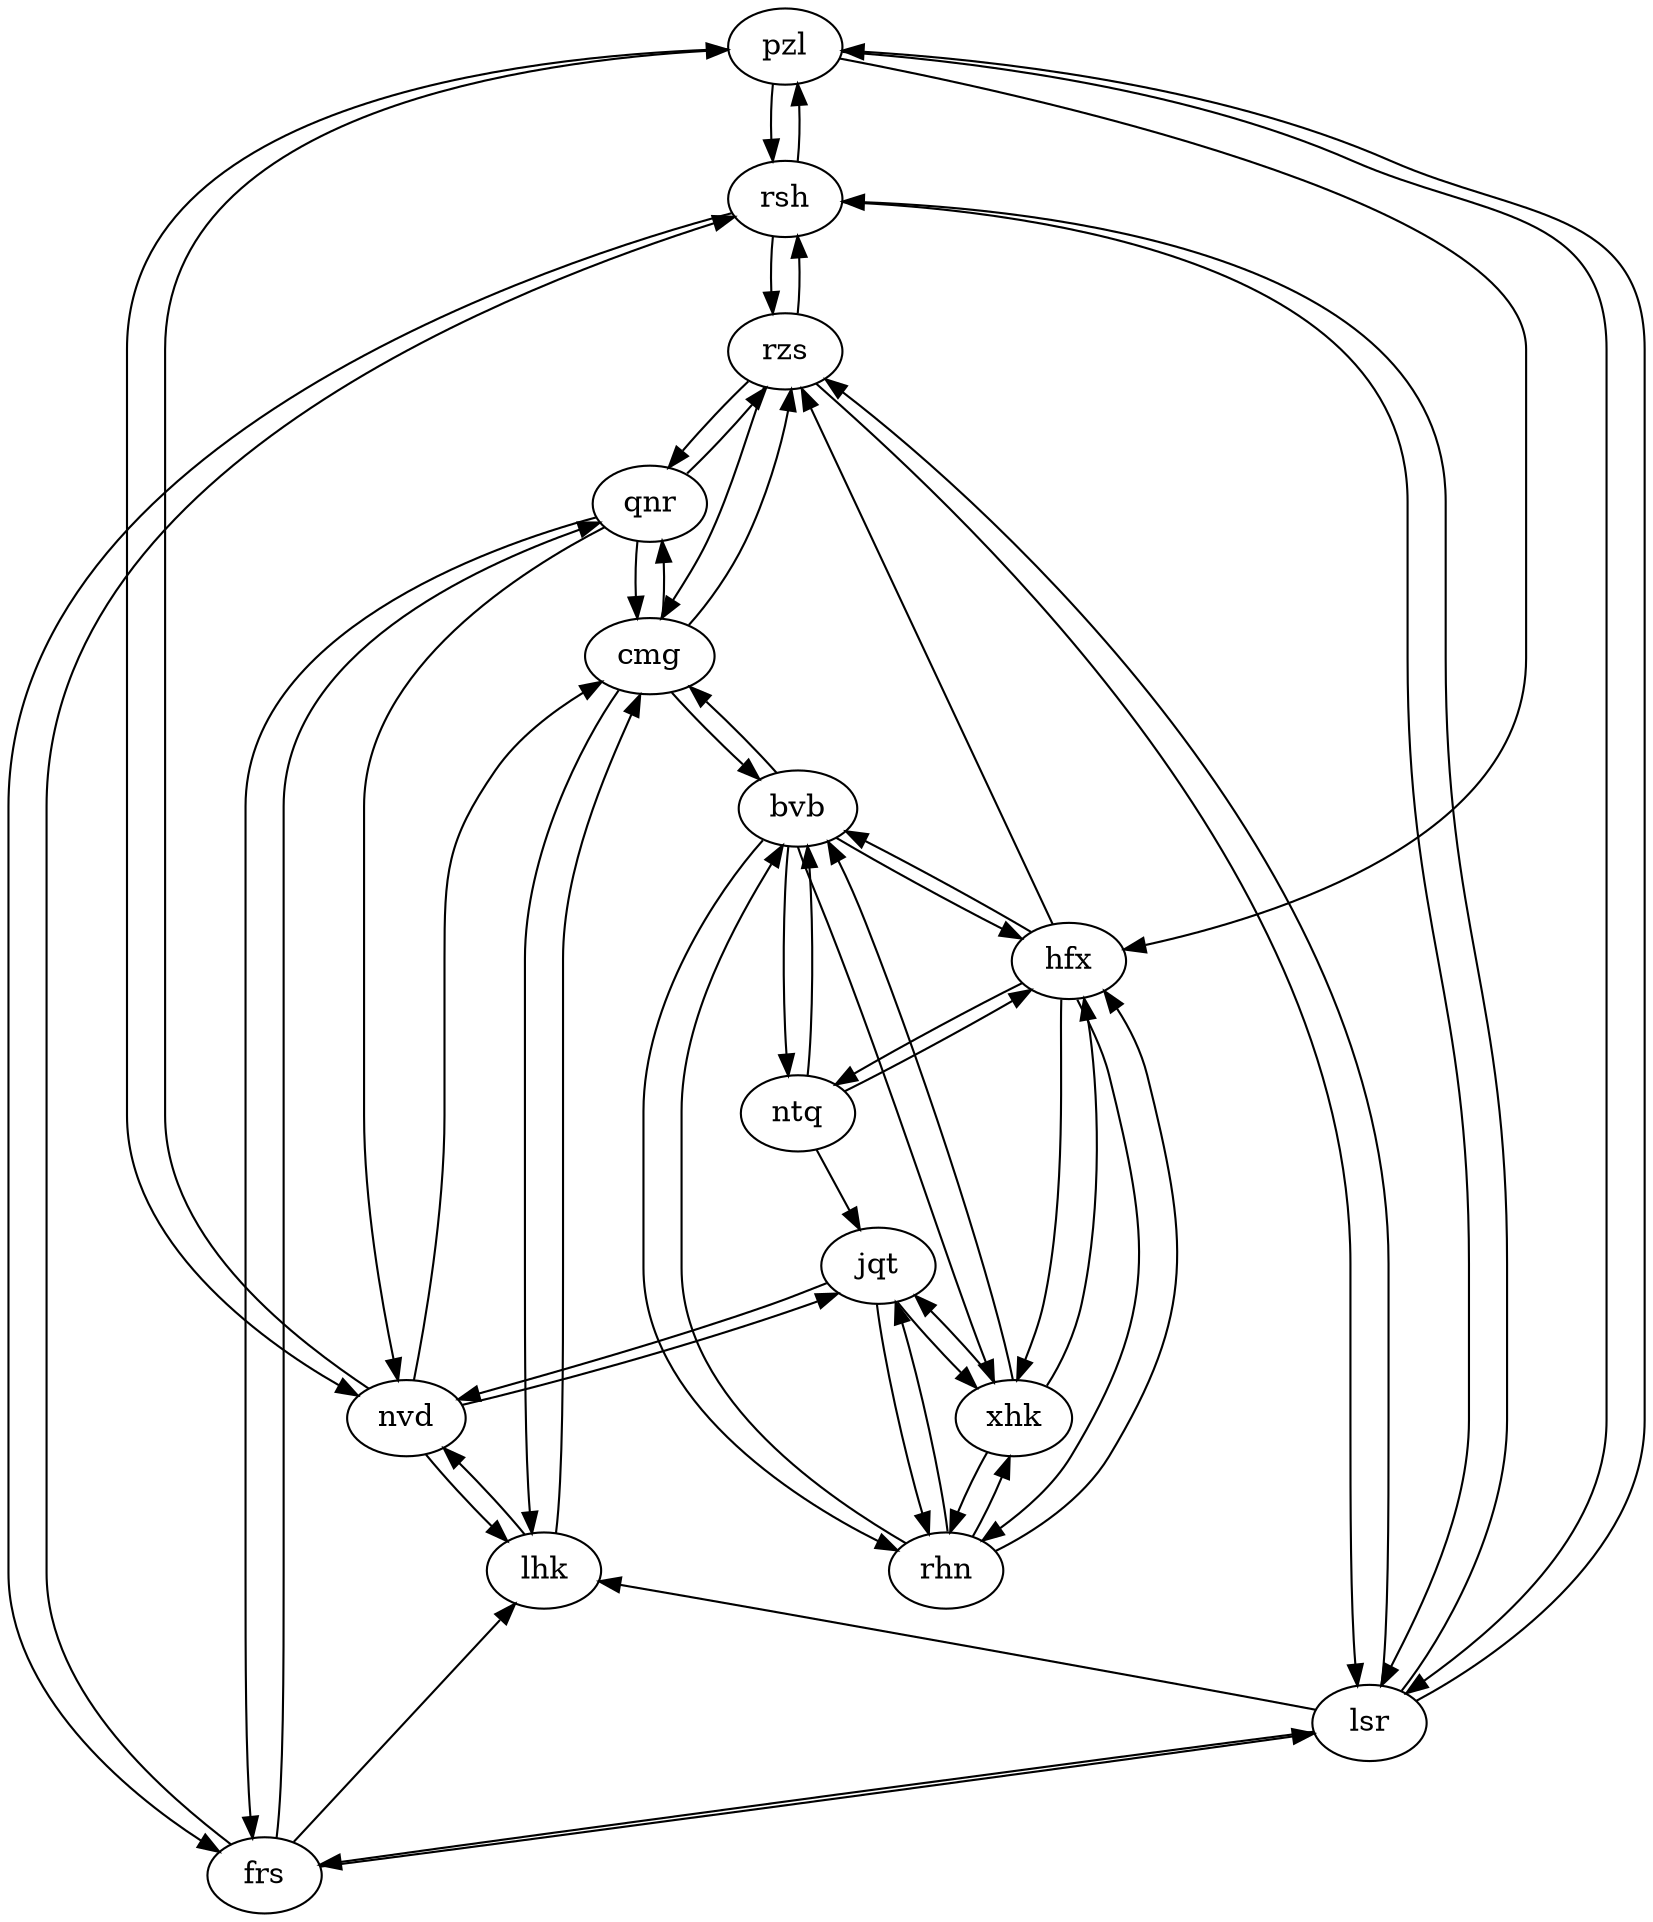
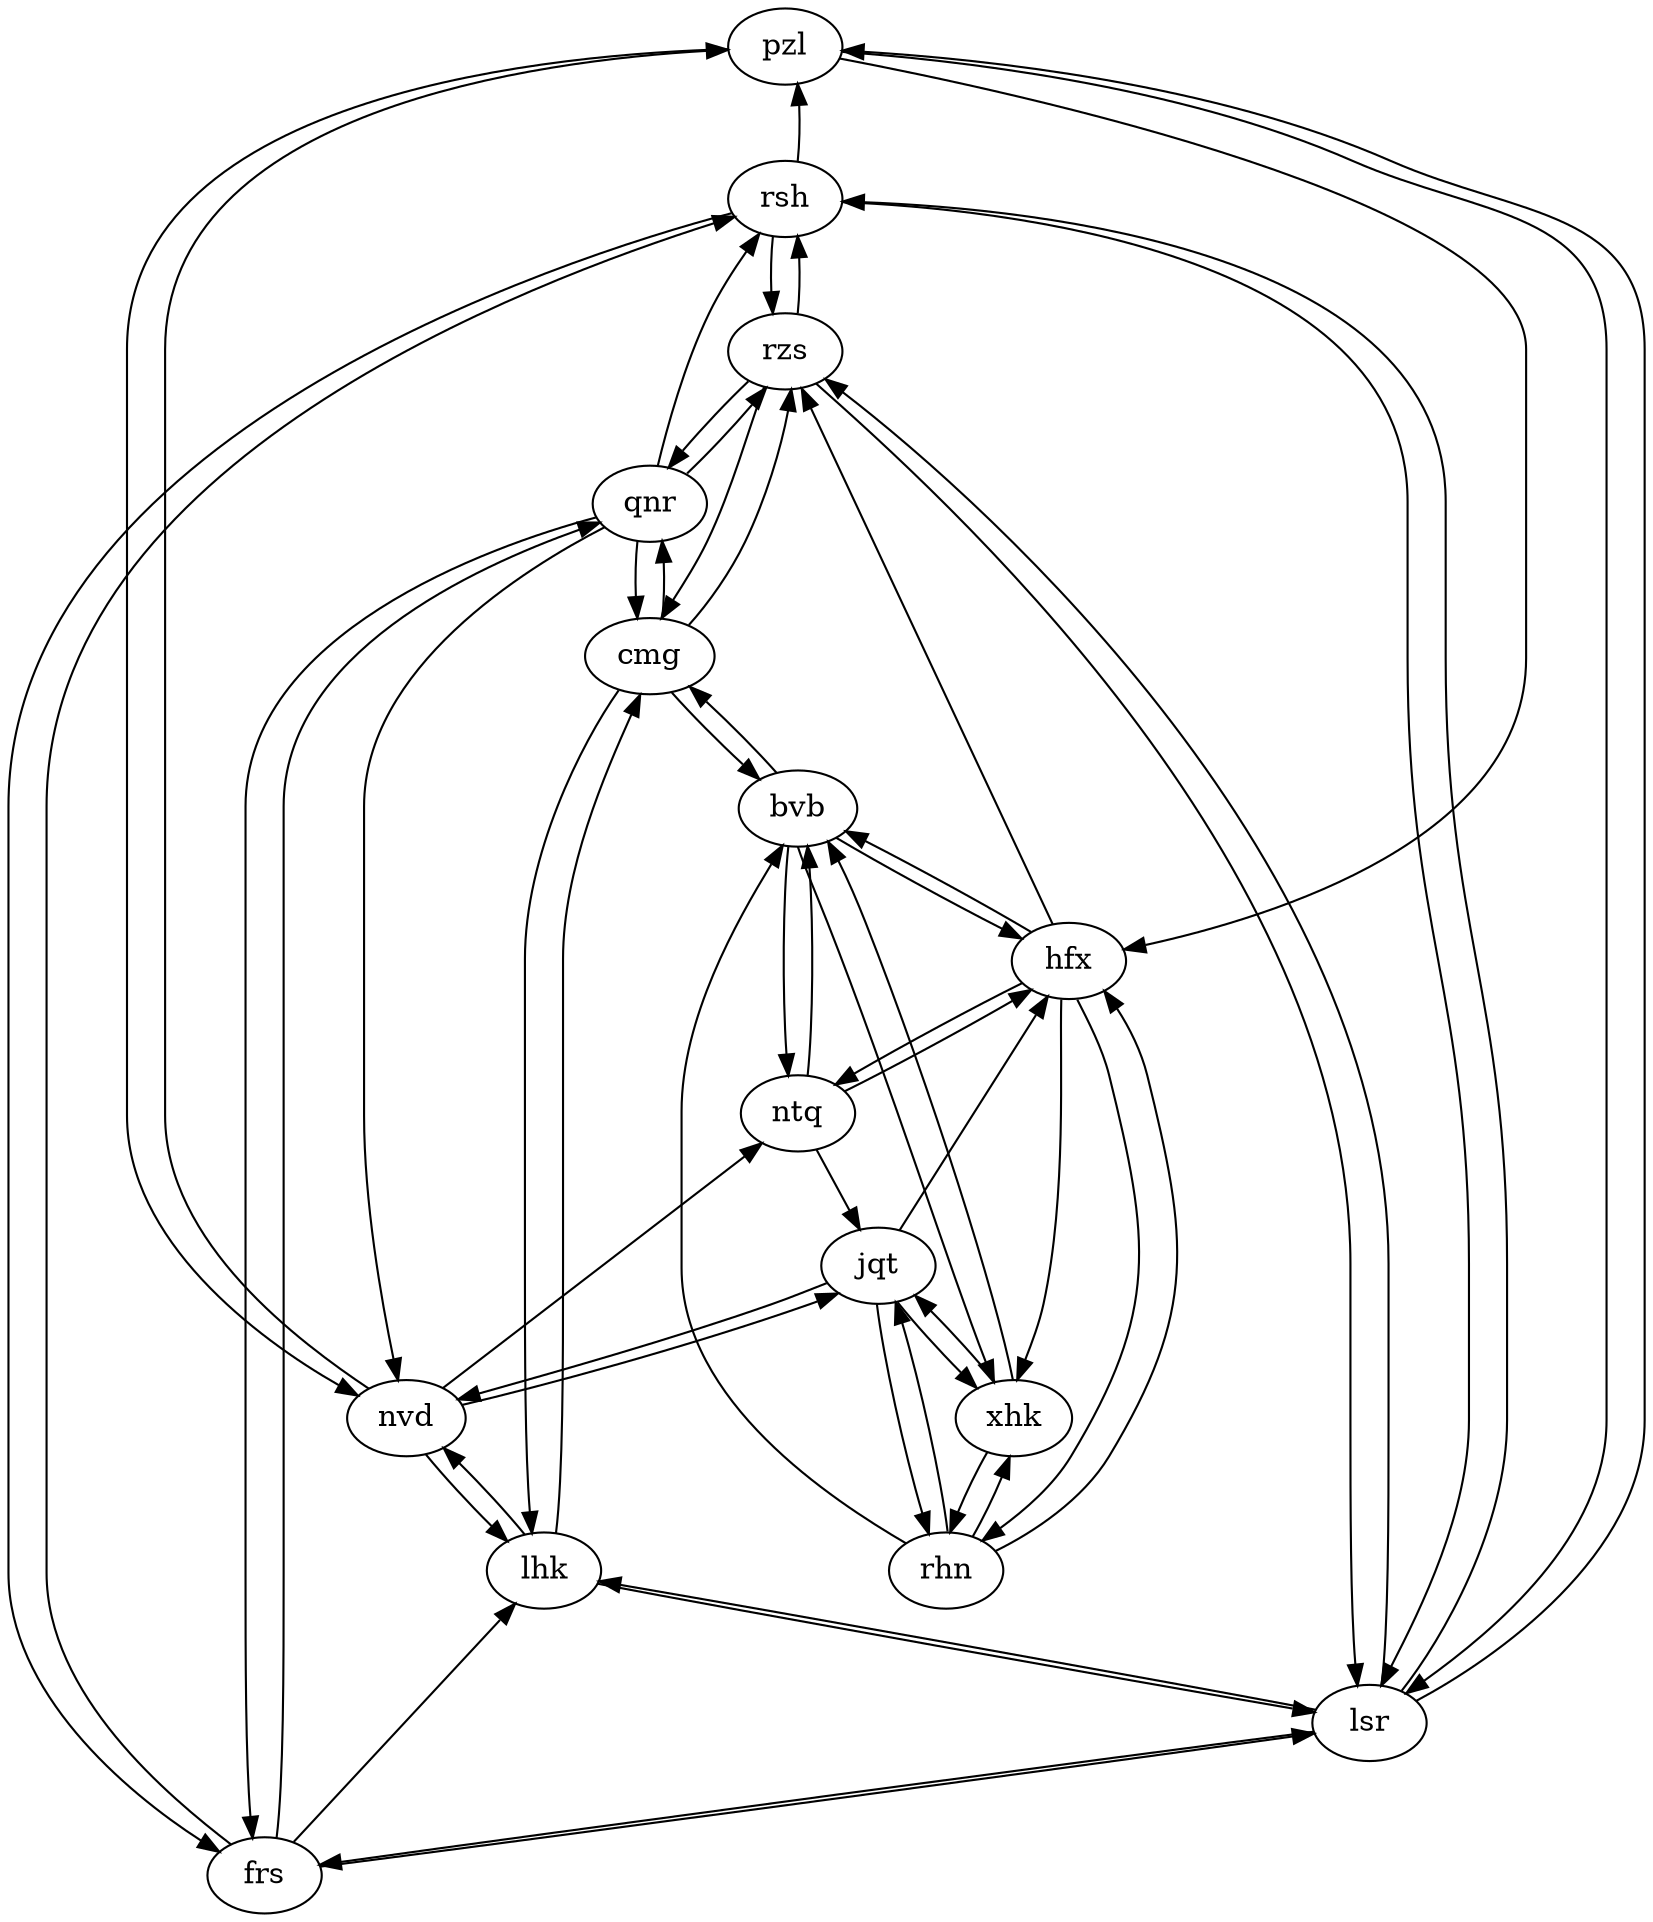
edge "pzl" -> "rsh": now "qnr" -> "rsh"
edge "nvd" -> "cmg": now "nvd" -> "ntq"
edge "xhk" -> "hfx": now "jqt" -> "hfx"
edge "bvb" -> "rhn": removed
edge "lhk" -> "lsr": added
